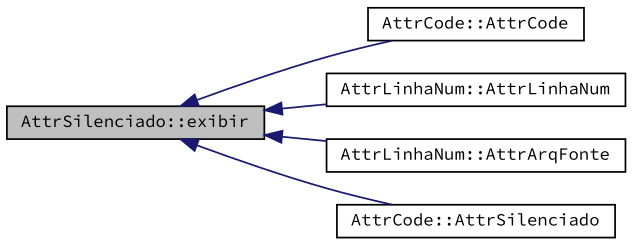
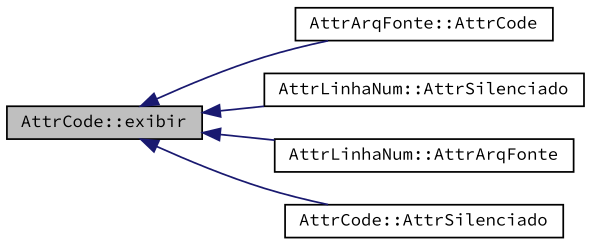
node "AttrCode::AttrCode": label "AttrCode::AttrCode" -> "AttrArqFonte::AttrCode"
node "AttrLinhaNum::AttrLinhaNum": label "AttrLinhaNum::AttrLinhaNum" -> "AttrLinhaNum::AttrSilenciado"
node "AttrSilenciado::exibir": label "AttrSilenciado::exibir" -> "AttrCode::exibir"
